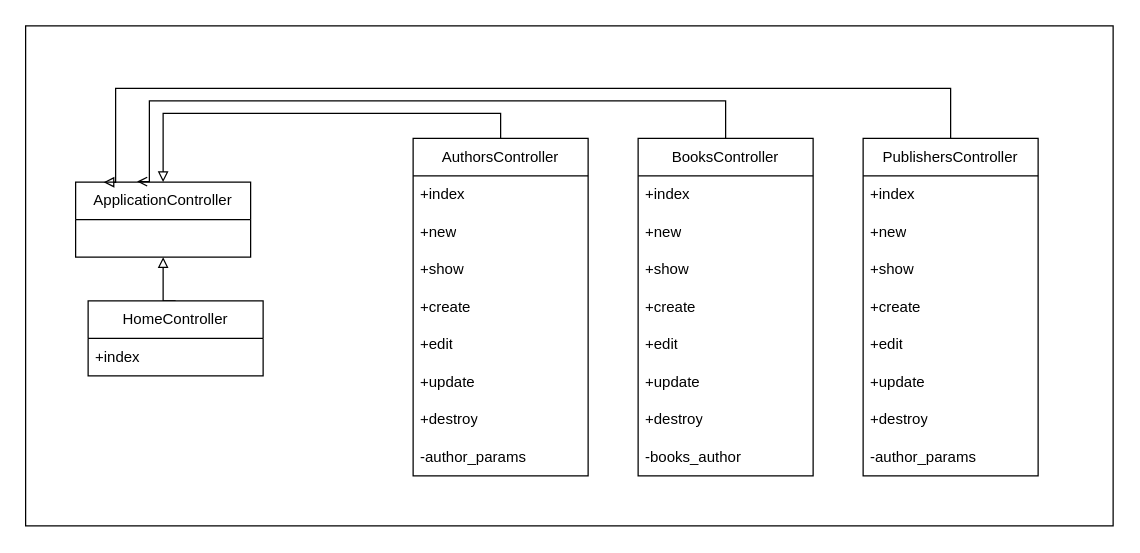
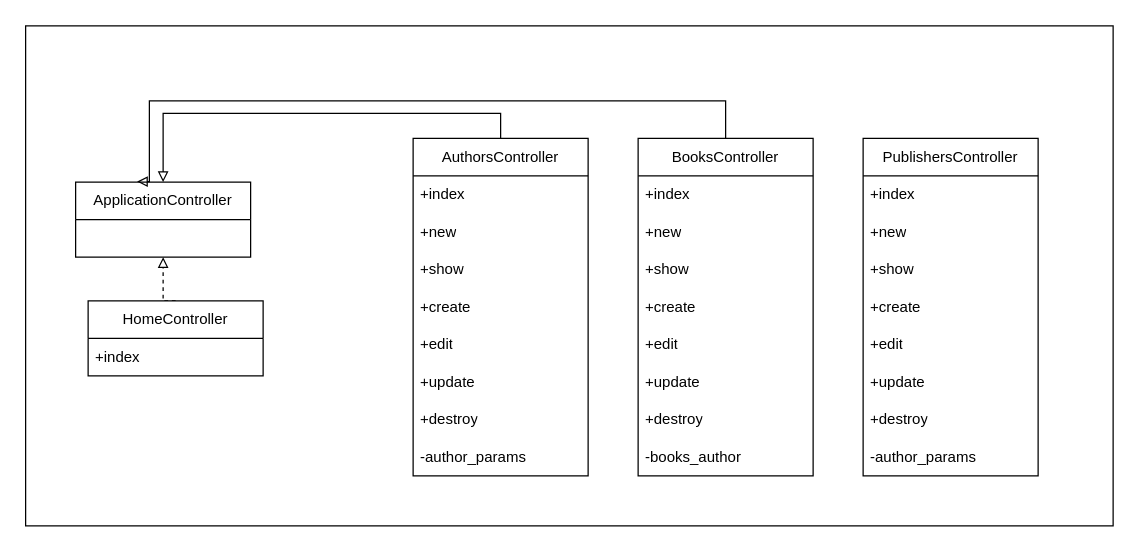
edge "PublishersController" -> "ApplicationController": removed
edge "BooksController" -> "ApplicationController": arrowhead open -> block
edge "HomeController" -> "ApplicationController": style solid -> dashed
